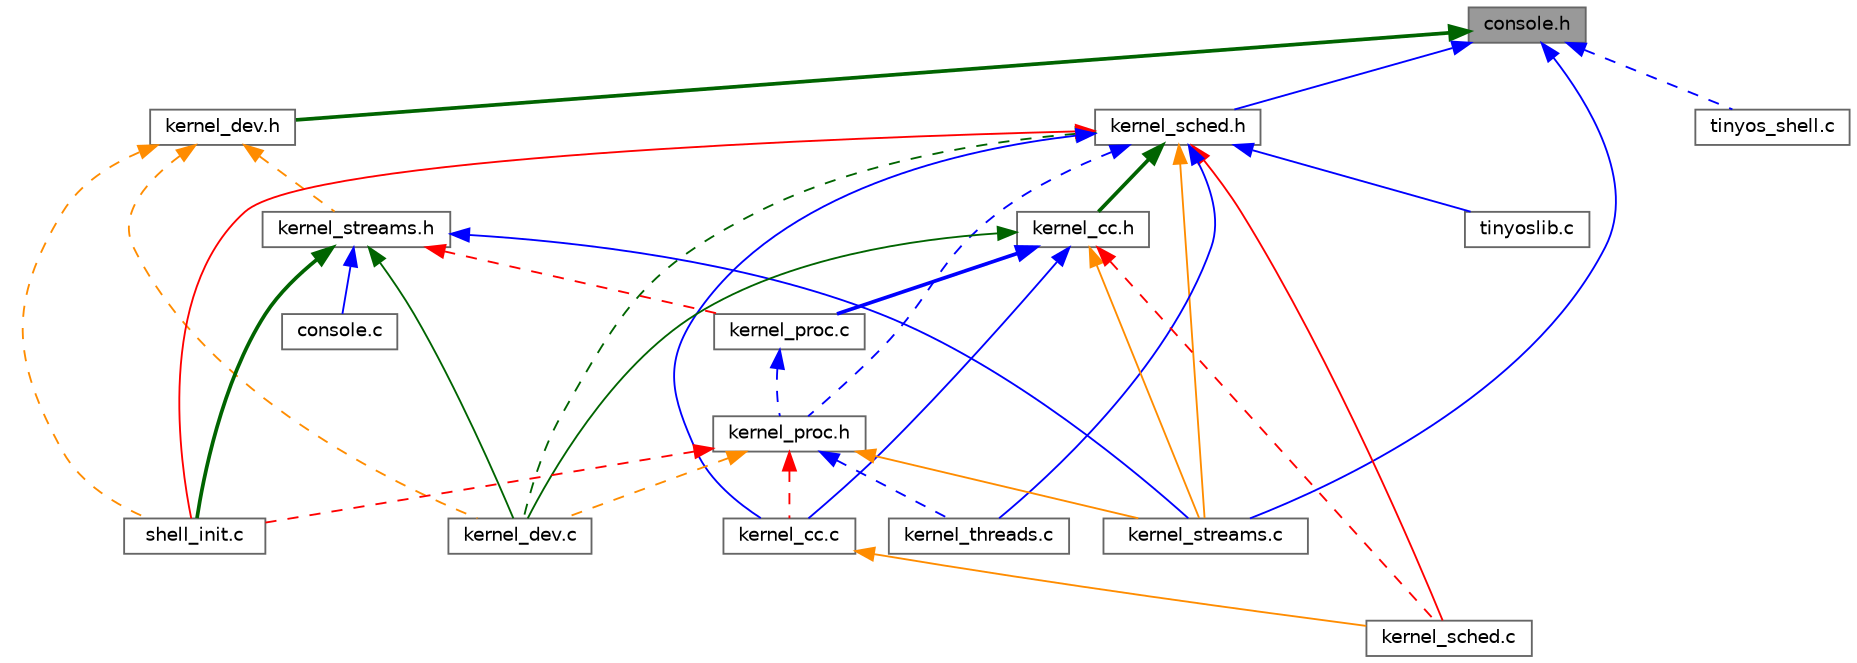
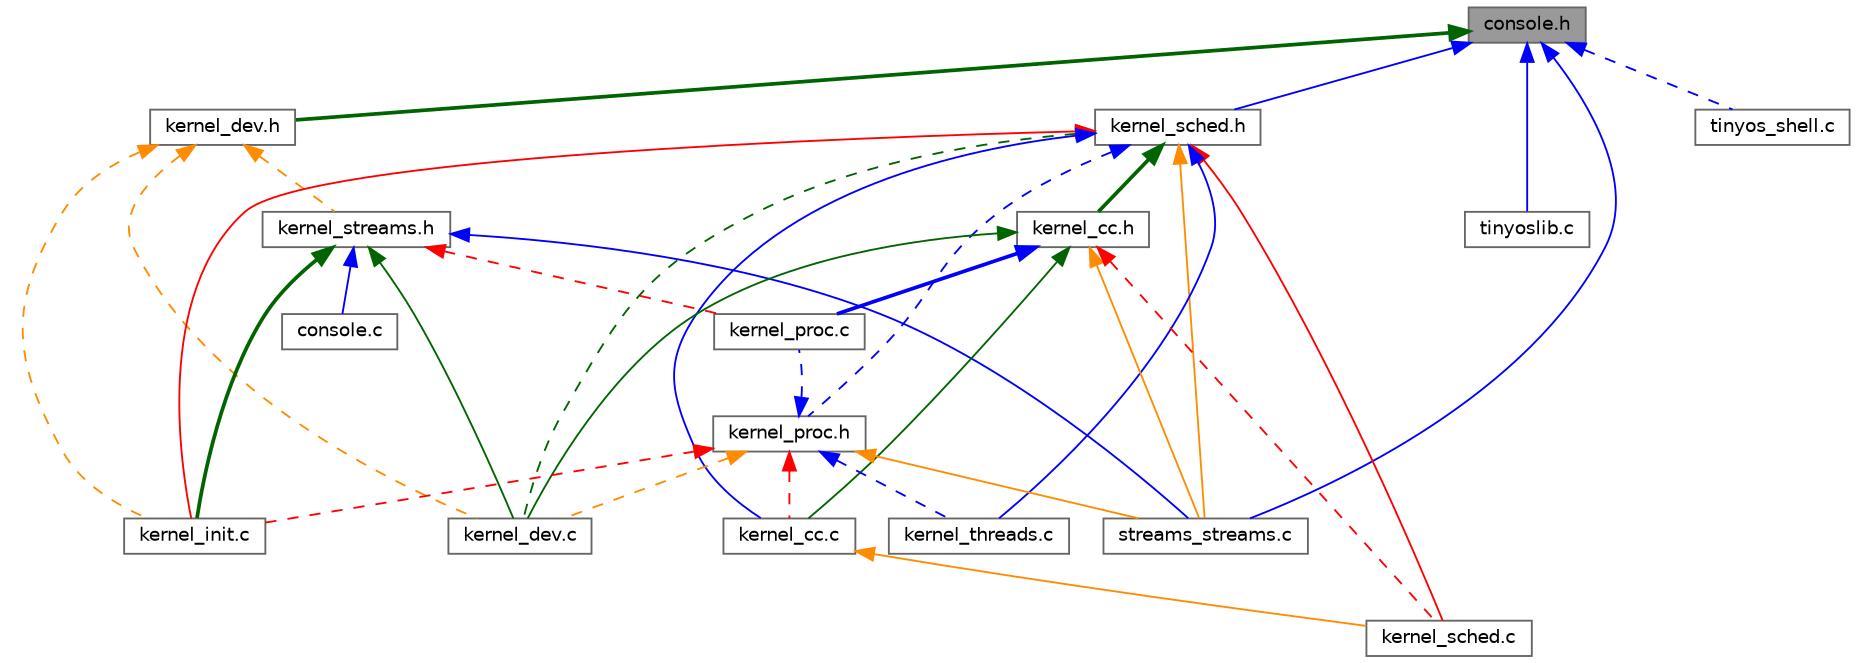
edge "tinyoslib.c" -> "kernel_sched.h": now "tinyoslib.c" -> "console.h"
edge "kernel_proc.h" -> "kernel_proc.c": reversed
edge "kernel_cc.c" -> "kernel_cc.h": color blue -> darkgreen
node "shell_init.c": label "shell_init.c" -> "kernel_init.c"
node "kernel_streams.c": label "kernel_streams.c" -> "streams_streams.c"
